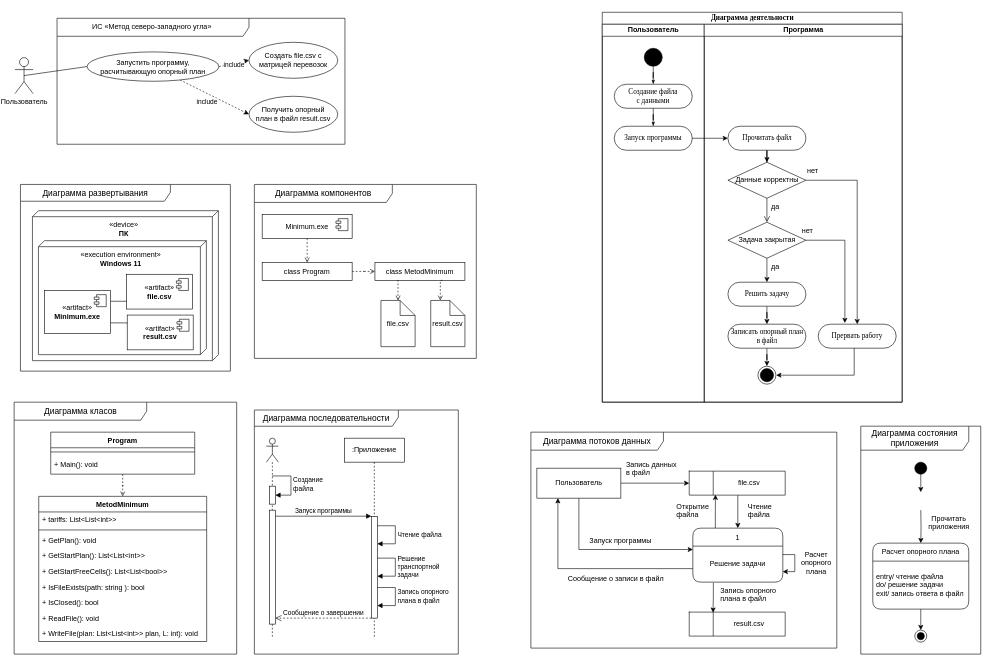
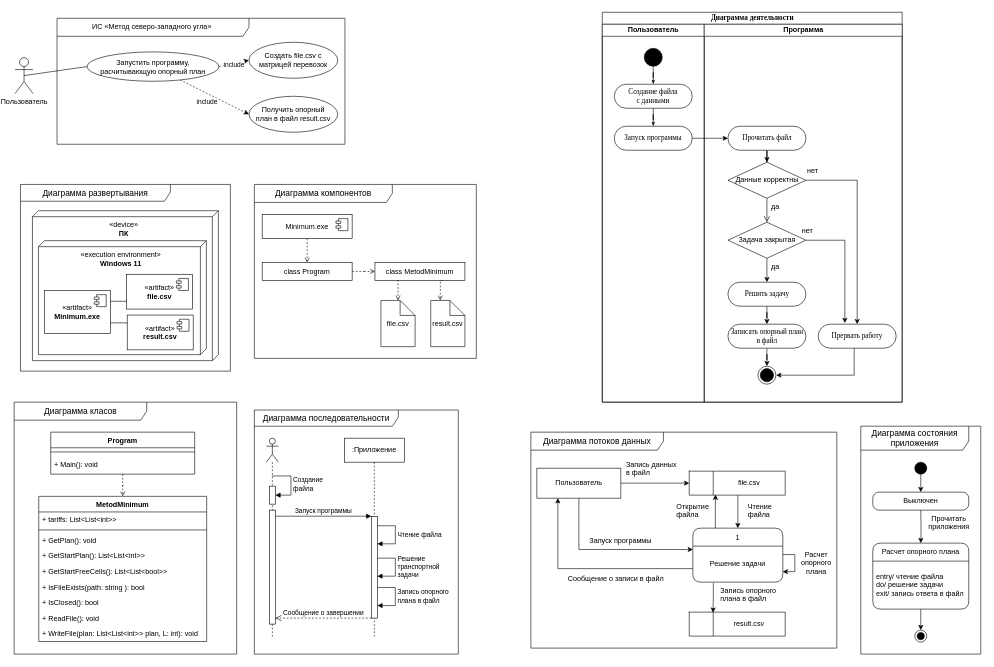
node "Выключен": added
